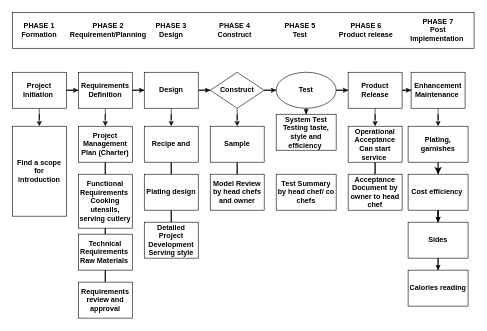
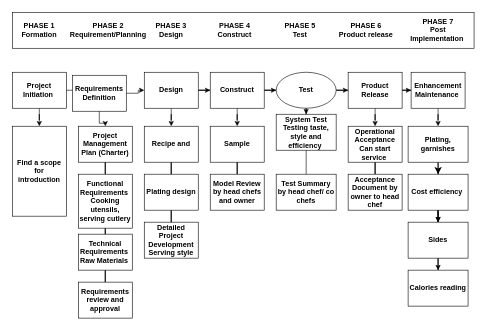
node "Requirements Definition": moved (105, 90) -> (99, 93)
node "Construct": shape diamond -> rectangle
edge "System Test Testing taste, style and efficiency" -- "Test Summary by head chef/ co chefs": added
